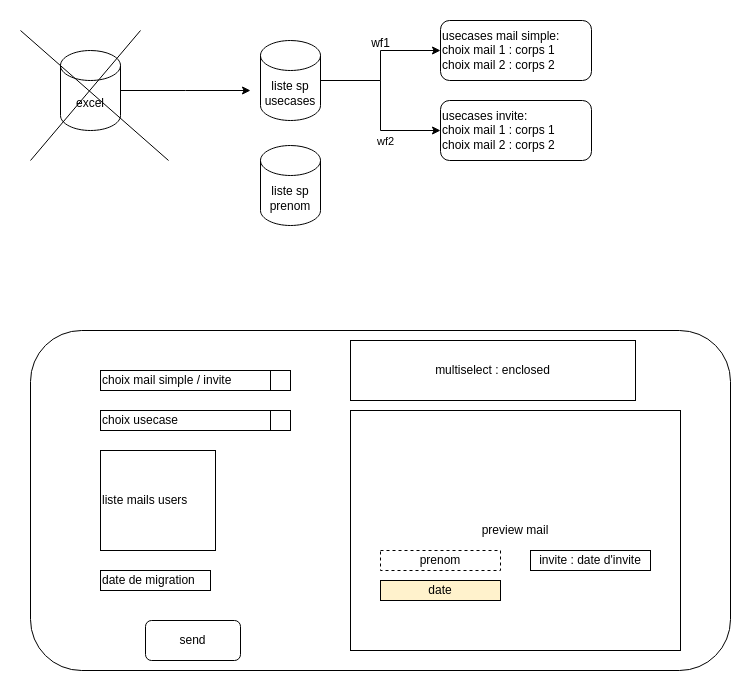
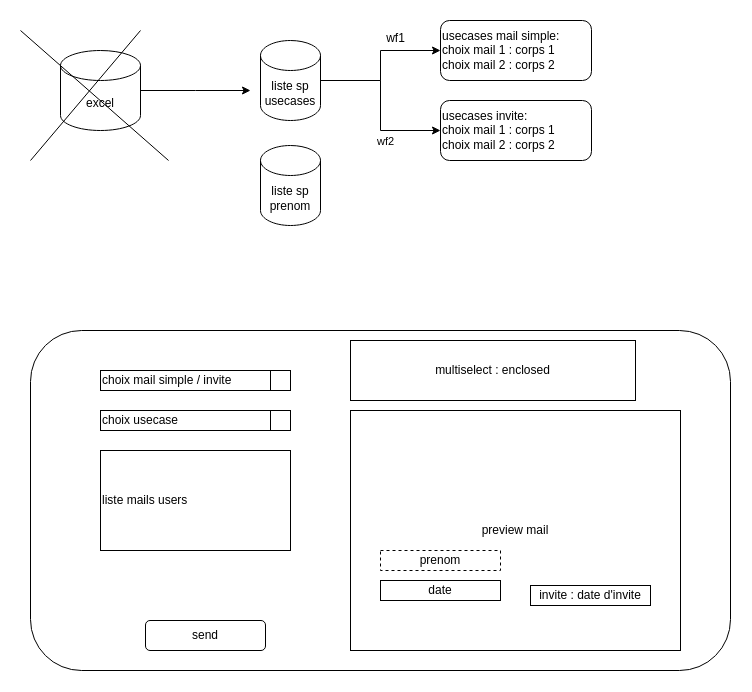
node "wf1": moved (381, 44) -> (396, 39)
node "excel": size 60x80 -> 80x80
node "liste mails users": size 115x100 -> 190x100
node "invite : date d'invite": moved (591, 561) -> (591, 596)
node "date de migration": removed
node "date": fillcolor #fff2cc -> #ffffff
node "send": size 95x40 -> 120x30
